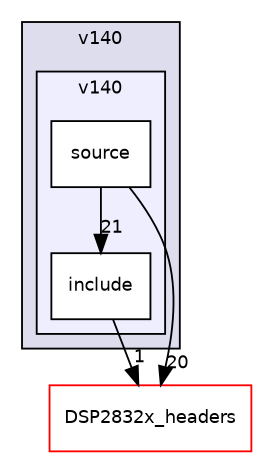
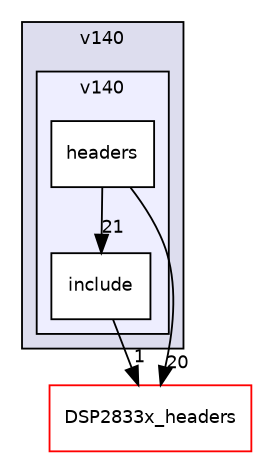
node "source": label "source" -> "headers"
node "DSP2832x_headers": label "DSP2832x_headers" -> "DSP2833x_headers"
